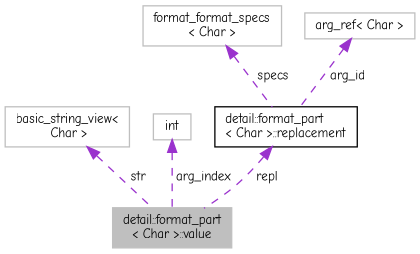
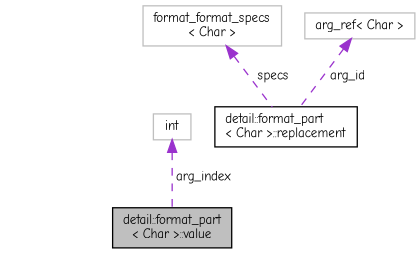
node "basic_string_view< Char >": removed
edge "detail::format_part < Char >::value" -> "detail::format_part < Char >::replacement": removed, label "repl"
node "detail::format_part < Char >::value": color grey75 -> black
